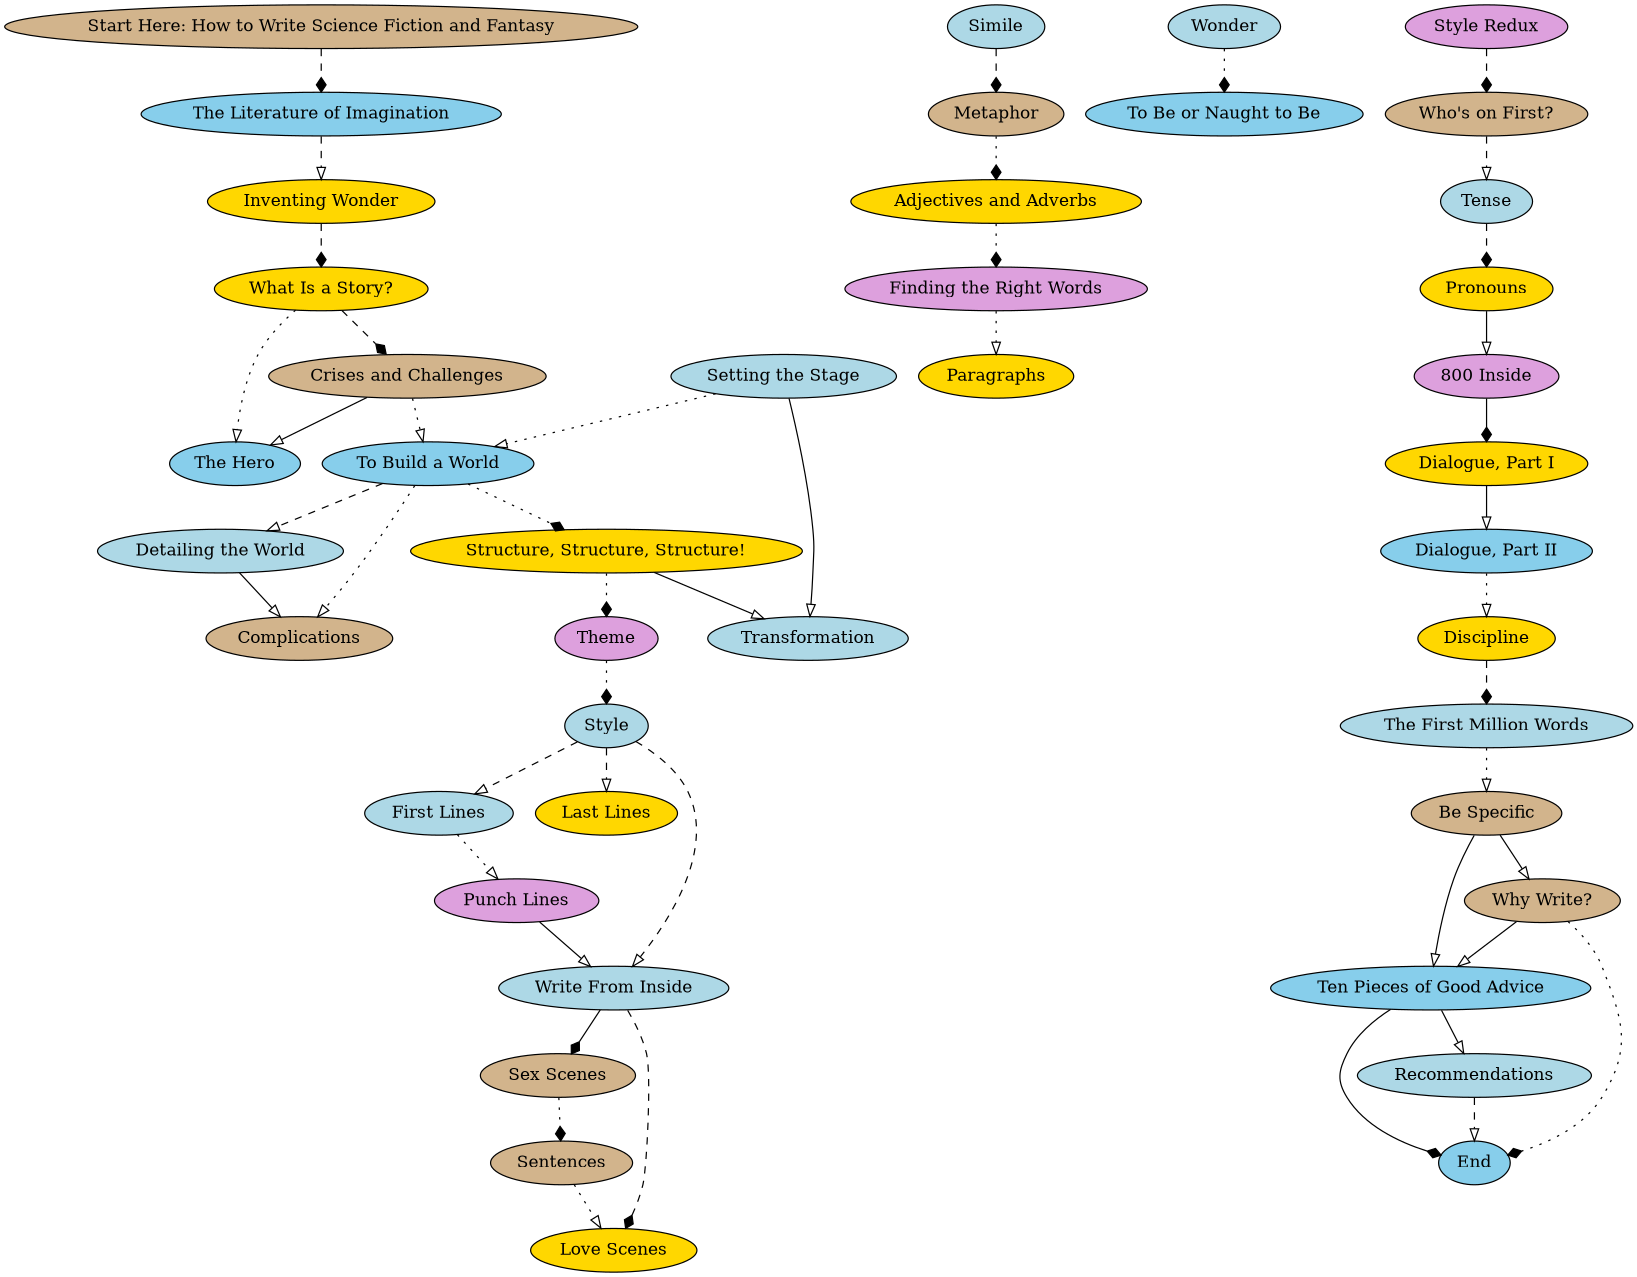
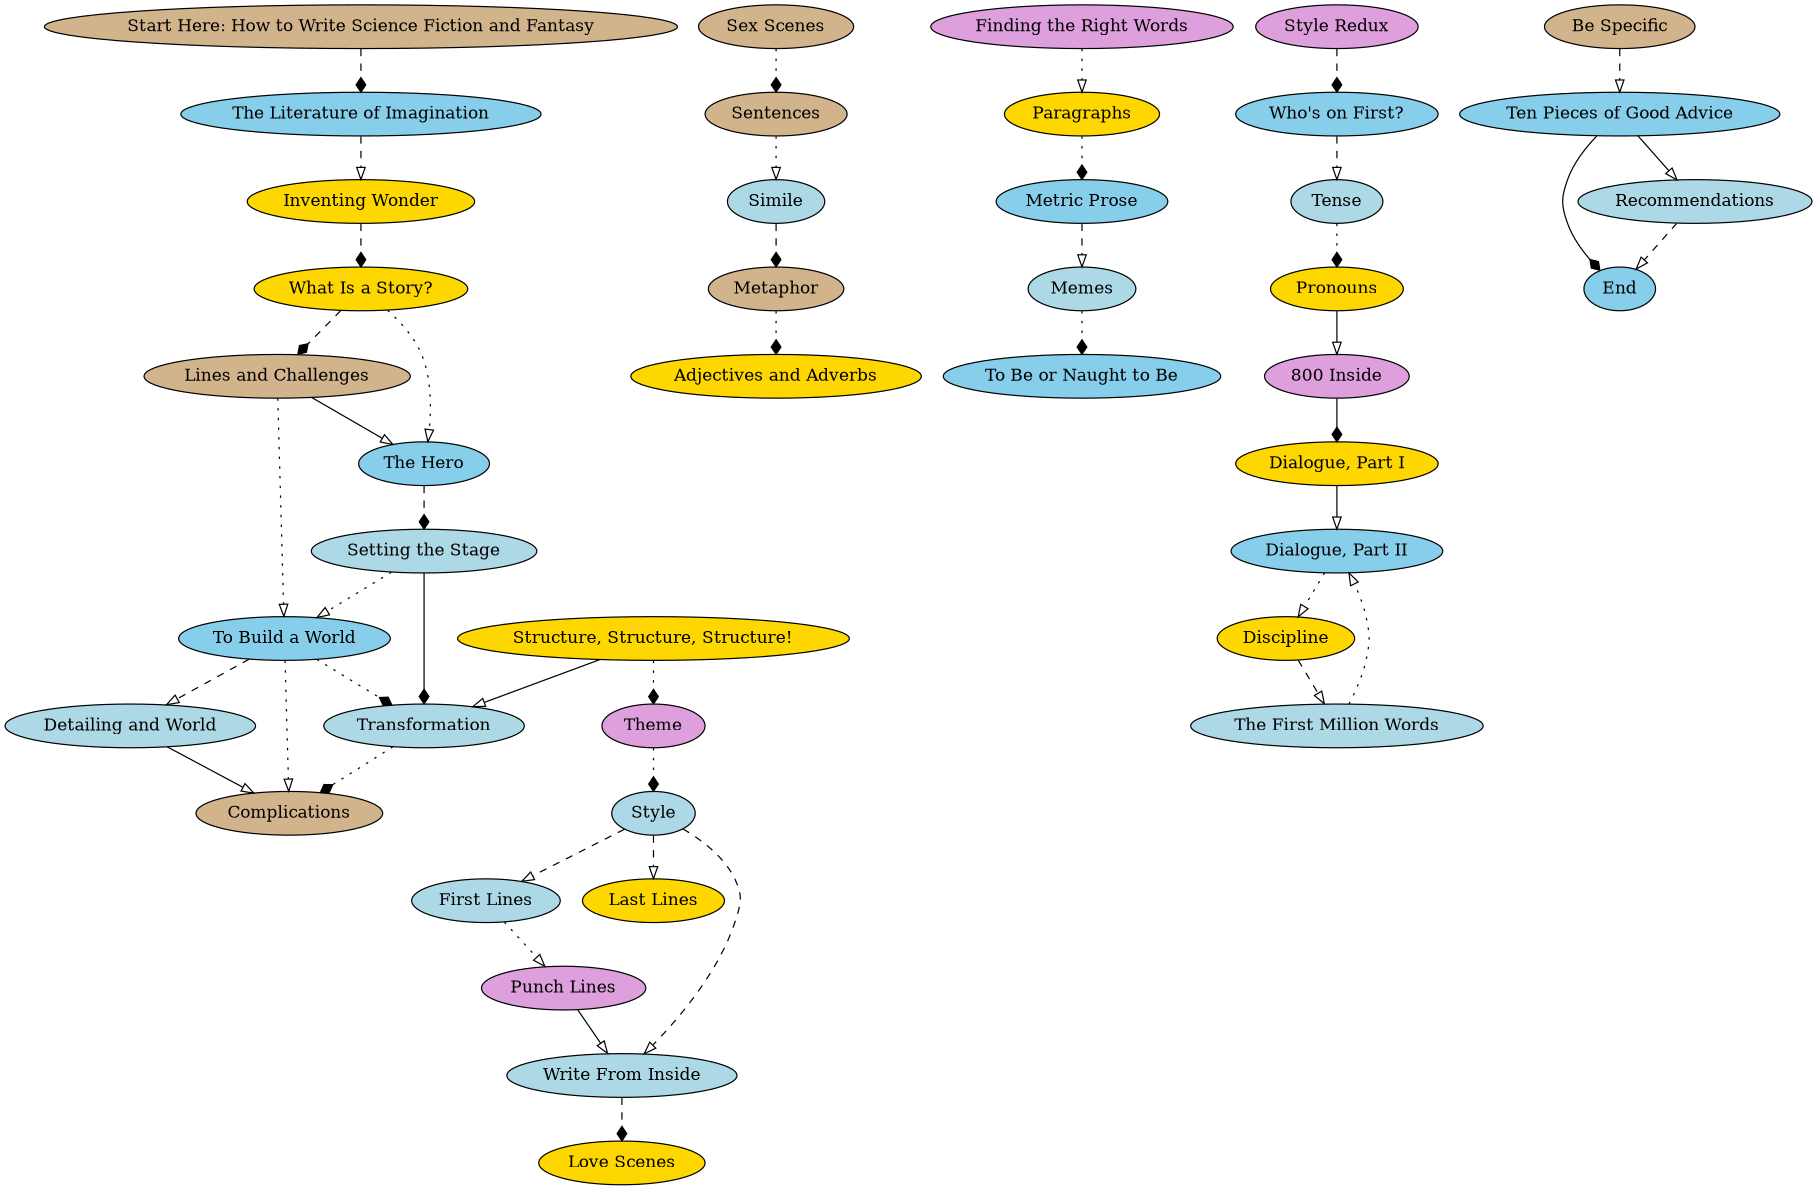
node "Wonder": label "Wonder" -> "Memes"
node "Who's on First?": fillcolor tan -> skyblue
node "Metric Prose": added
edge "Adjectives and Adverbs" -> "Finding the Right Words": removed
edge "Tense" -> "Pronouns": style dashed -> dotted
node "Crises and Challenges": label "Crises and Challenges" -> "Lines and Challenges"
edge "The Hero" -> "Setting the Stage": added
edge "Setting the Stage" -> "Transformation": arrowhead onormal -> diamond
edge "To Build a World" -> "Structure, Structure, Structure!": now "To Build a World" -> "Transformation"
node "Detailing the World": label "Detailing the World" -> "Detailing and World"
edge "Discipline" -> "The First Million Words": arrowhead diamond -> onormal
edge "The First Million Words" -> "Be Specific": now "The First Million Words" -> "Dialogue, Part II"
edge "Transformation" -> "Complications": added
edge "Be Specific" -> "Ten Pieces of Good Advice": style solid -> dashed
node "Why Write?": removed
edge "Write From Inside" -> "Sex Scenes": removed
edge "Sentences" -> "Love Scenes": now "Sentences" -> "Simile"
